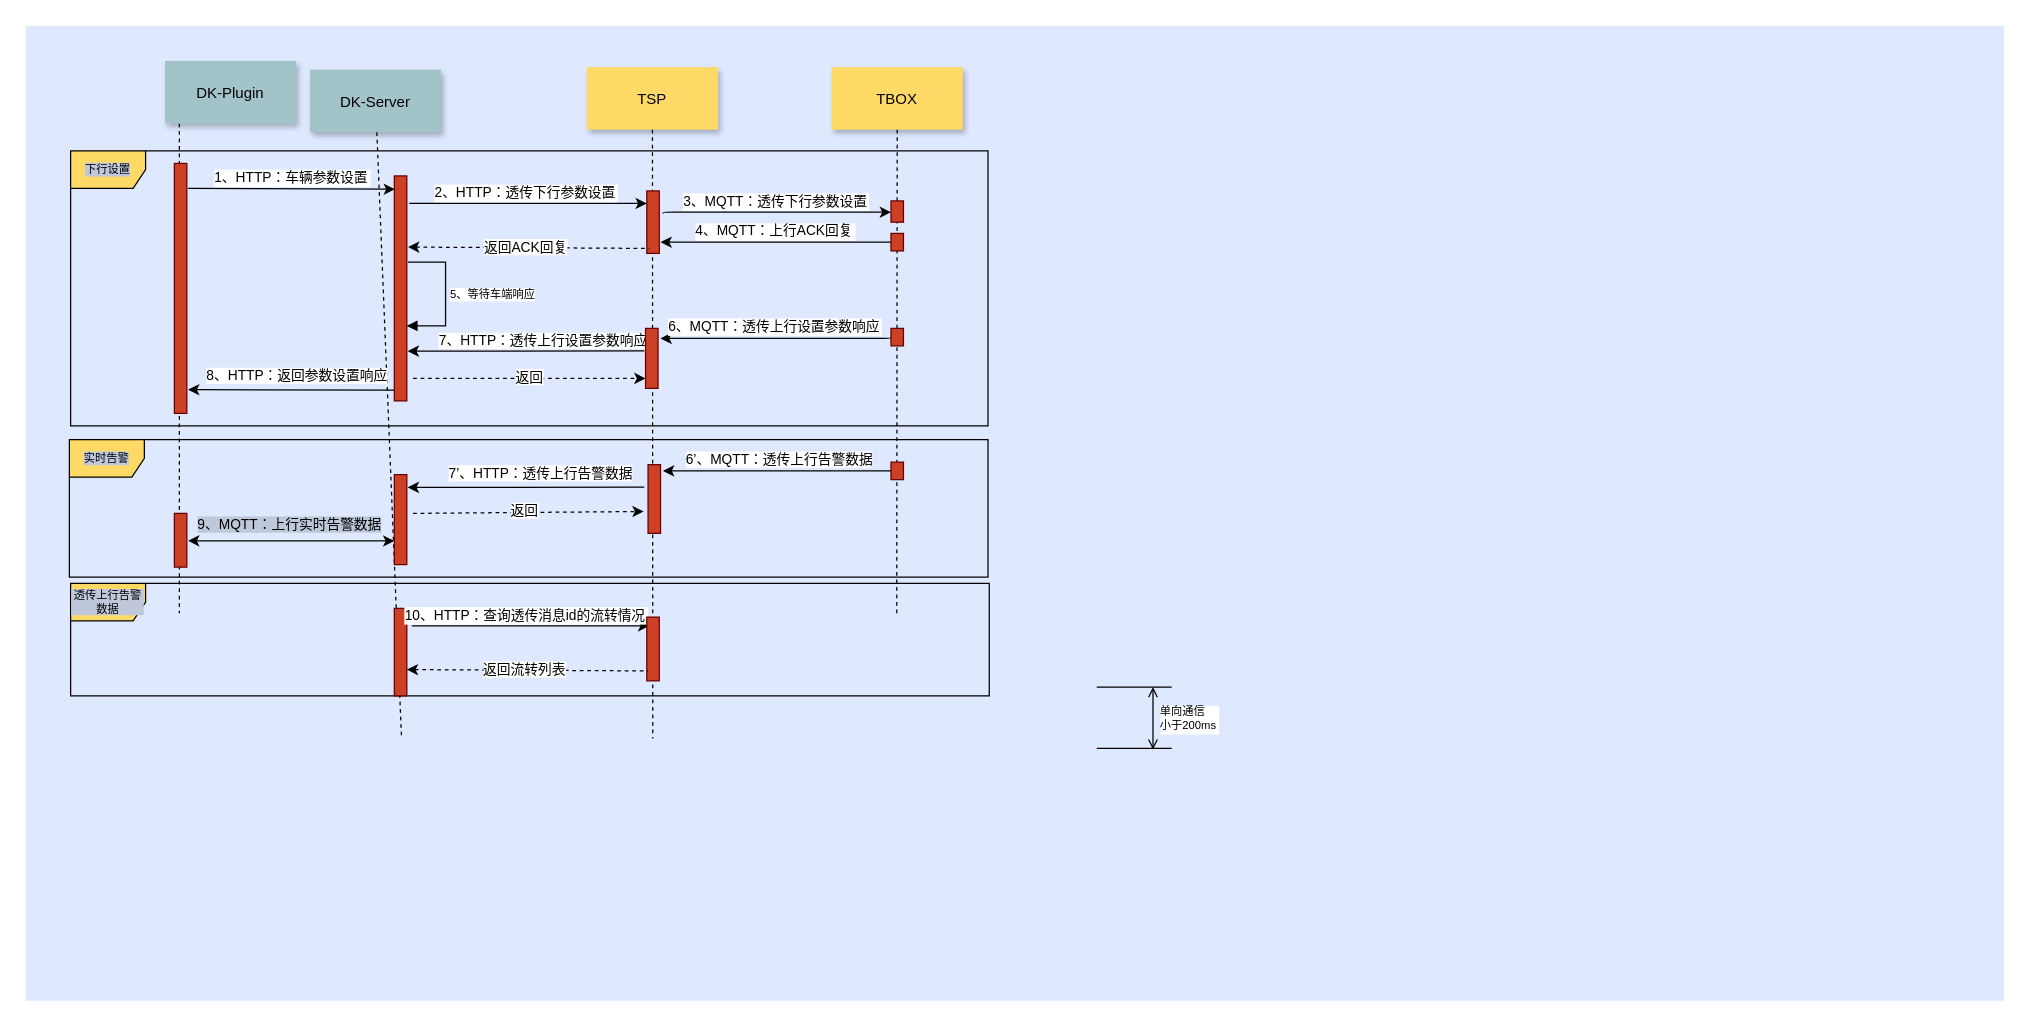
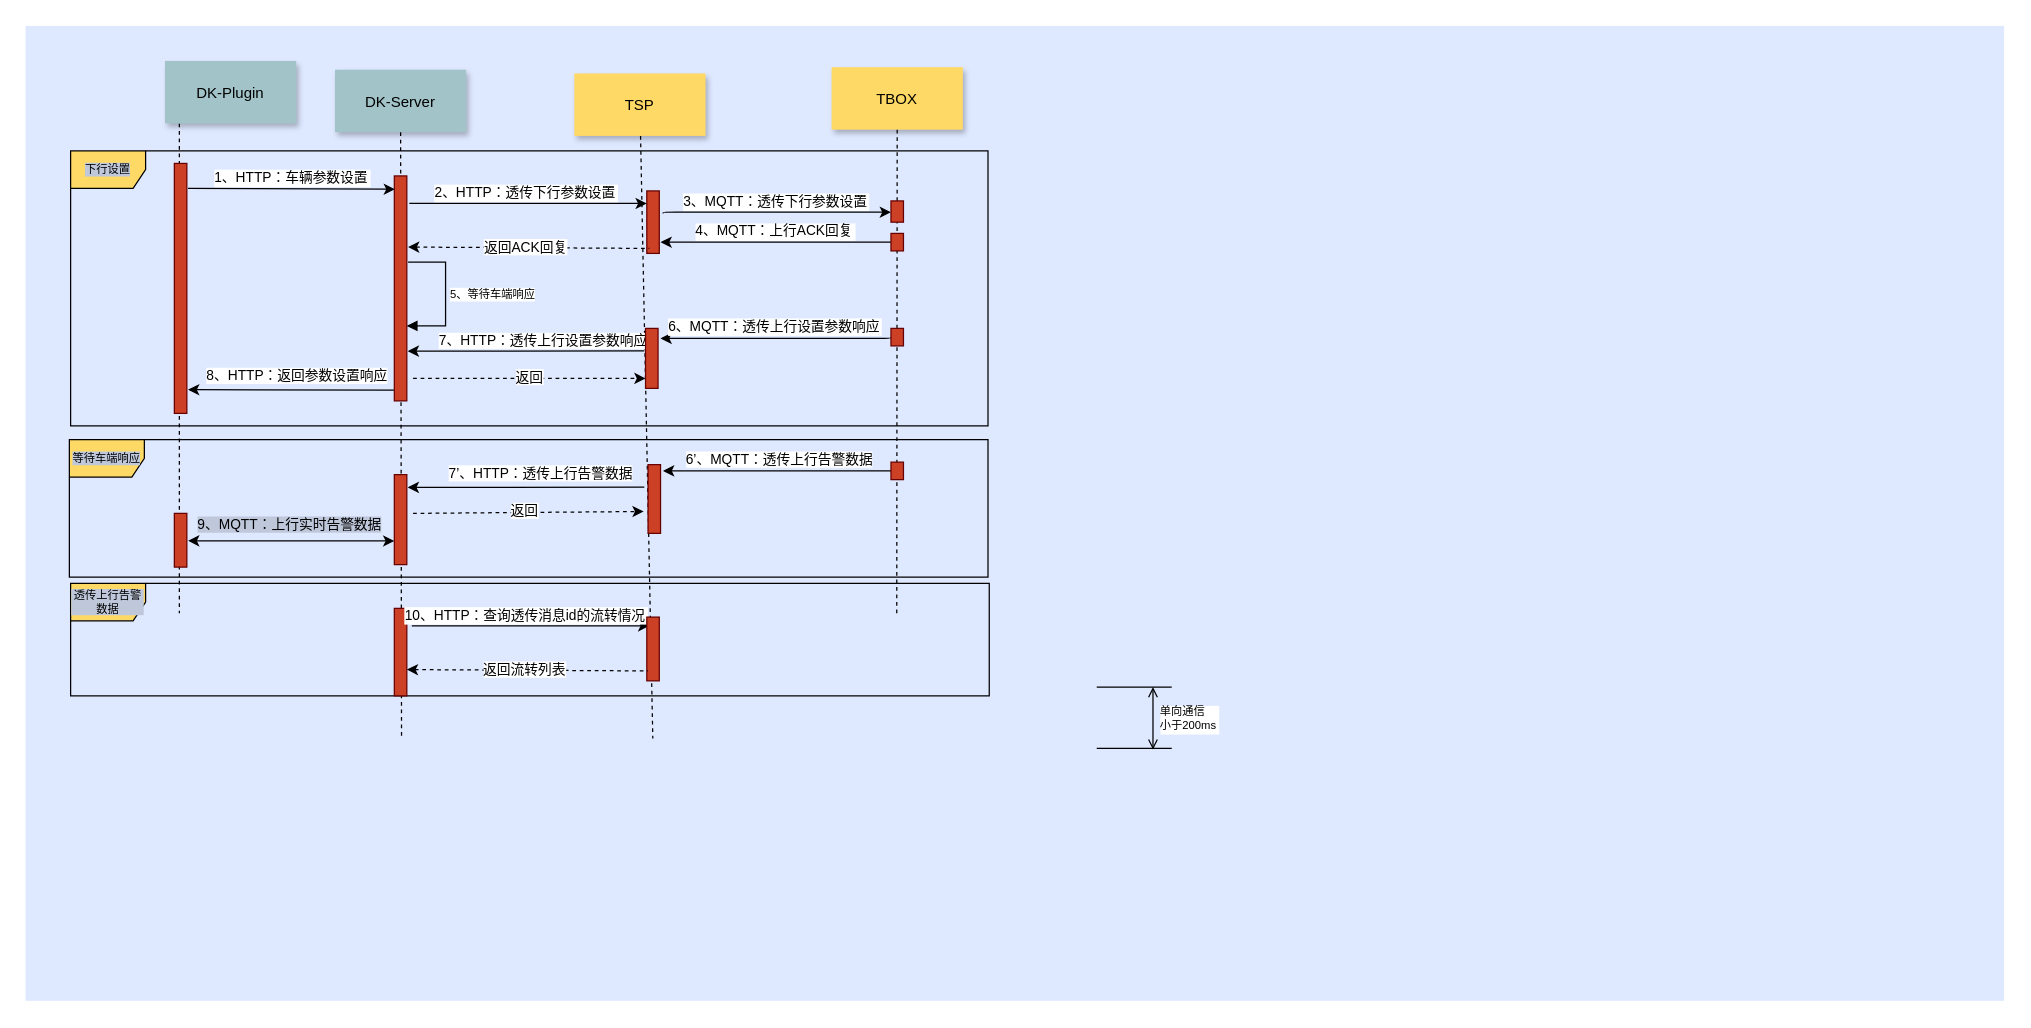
node "TSP": moved (653, 98) -> (640, 104)
node "DK-Server": moved (376, 101) -> (401, 101)
node "实时告警": label "实时告警" -> "等待车端响应"
